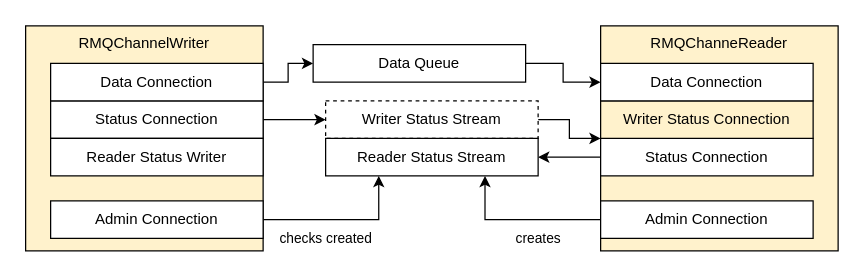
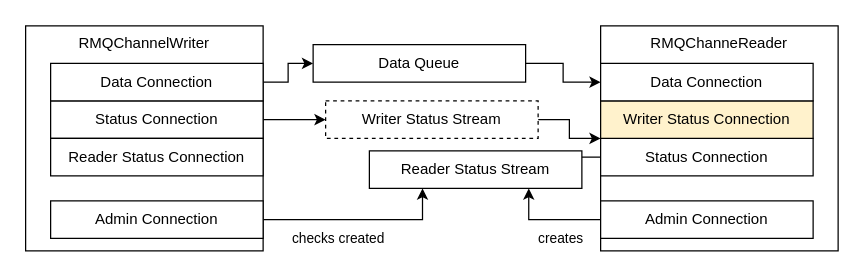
node "RMQChannelWriter": fillcolor #fff2cc -> #ffffff
node "RMQChanneReader": fillcolor #fff2cc -> #ffffff
node "Reader Status Writer": label "Reader Status Writer" -> "Reader Status Connection"
node "Reader Status Stream": moved (432, 157) -> (476, 169)
